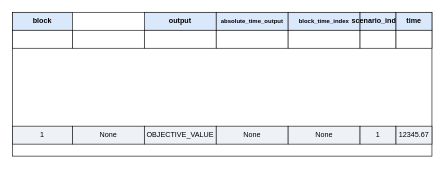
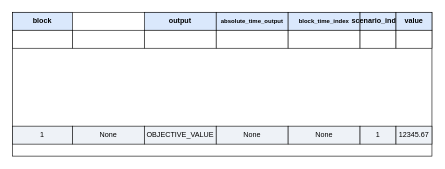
node "time": label "time" -> "value"
